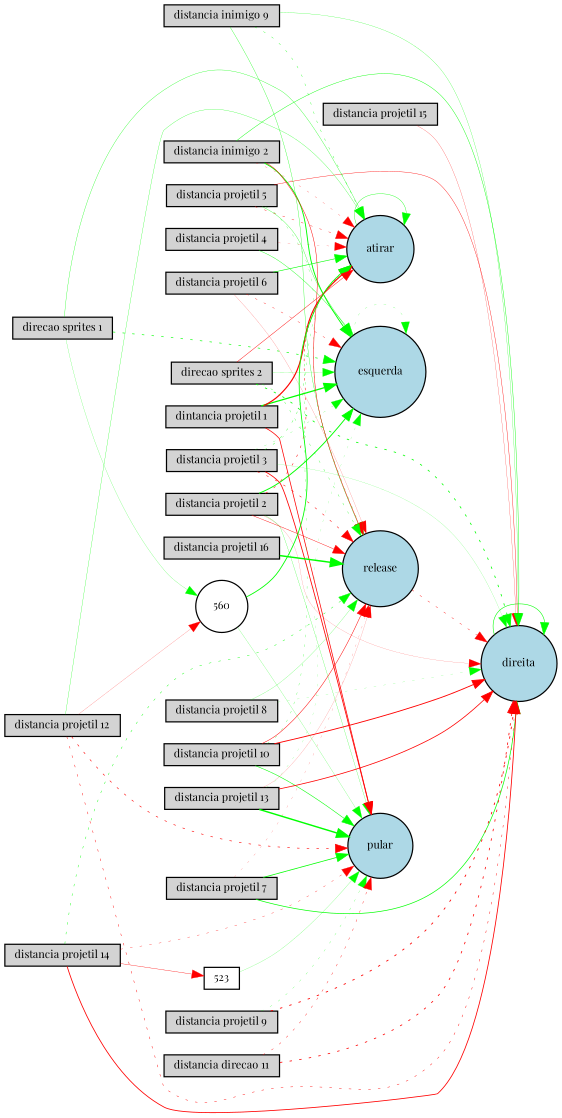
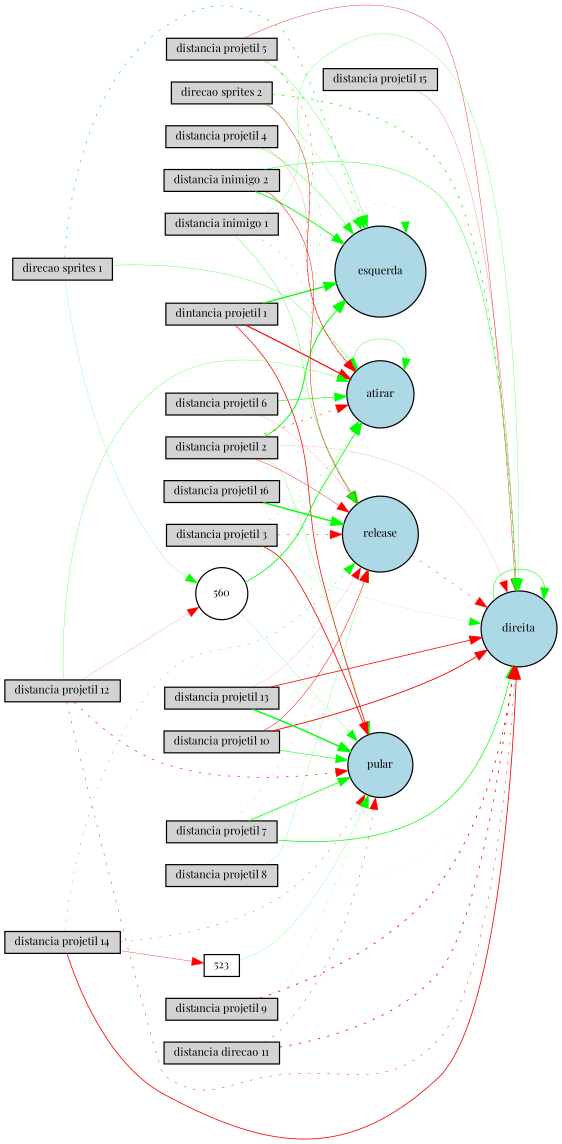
node "distancia inimigo 9": label "distancia inimigo 9" -> "distancia inimigo 1"
edge "distancia projetil 4" -> "atirar": style dotted -> solid
edge "distancia projetil 6" -> "esquerda": removed
